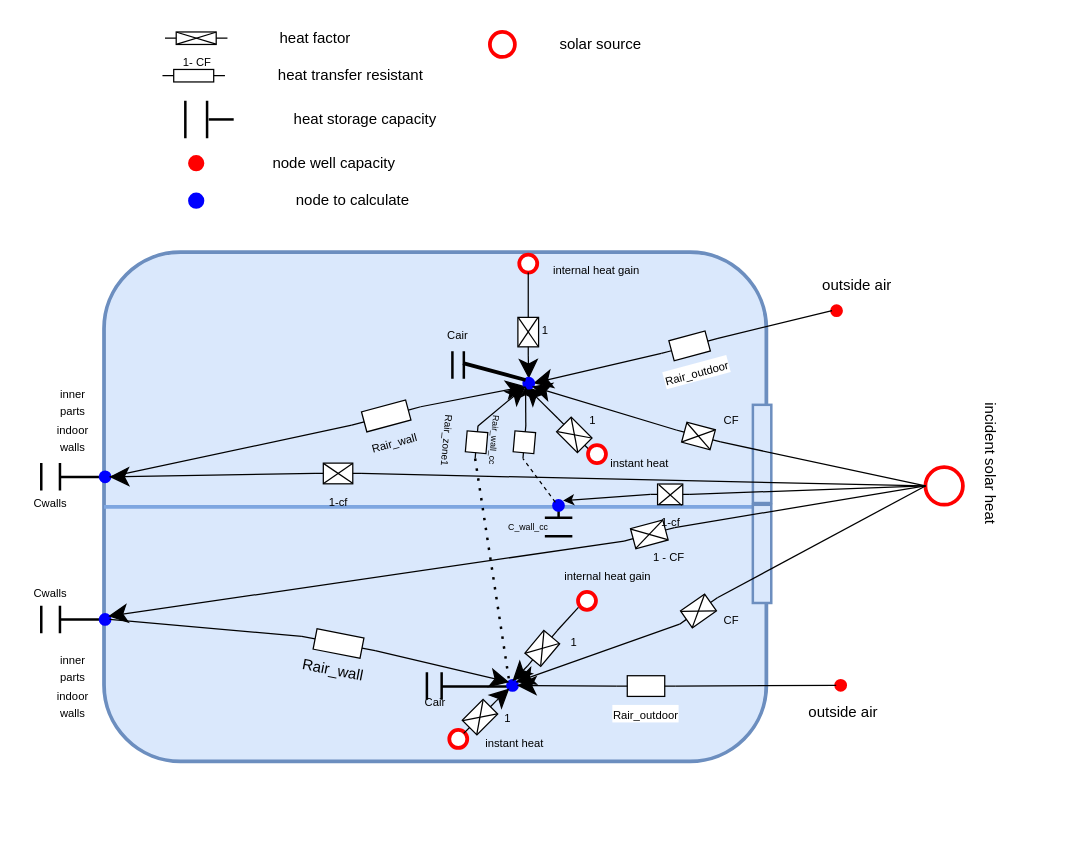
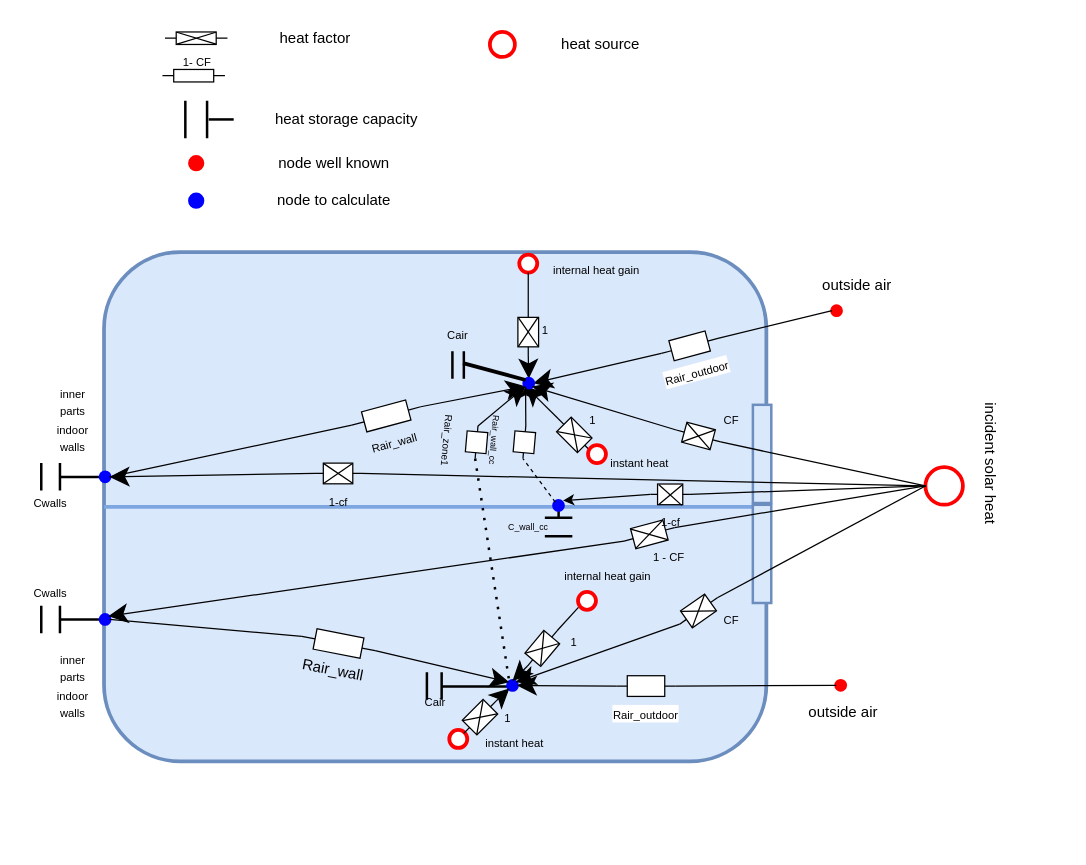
node "solar source": label "solar source" -> "heat source"
node "heat transfer resistant": removed
node "heat storage capacity": moved (365, 119) -> (346, 119)
node "node well capacity": label "node well capacity" -> "node well known"
node "node to calculate": moved (353, 201) -> (334, 201)
